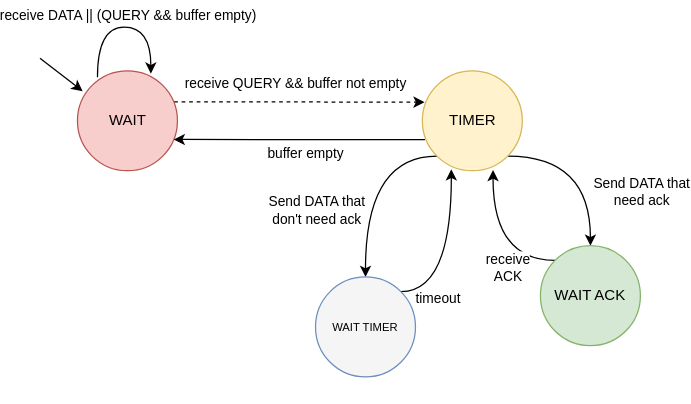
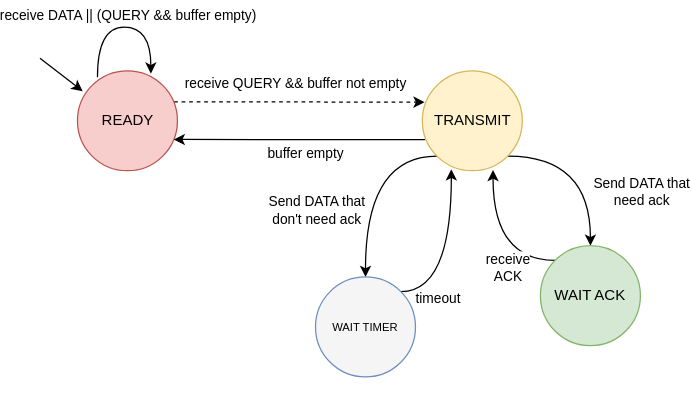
node "WAIT": label "WAIT" -> "READY"
node "TIMER": label "TIMER" -> "TRANSMIT"
